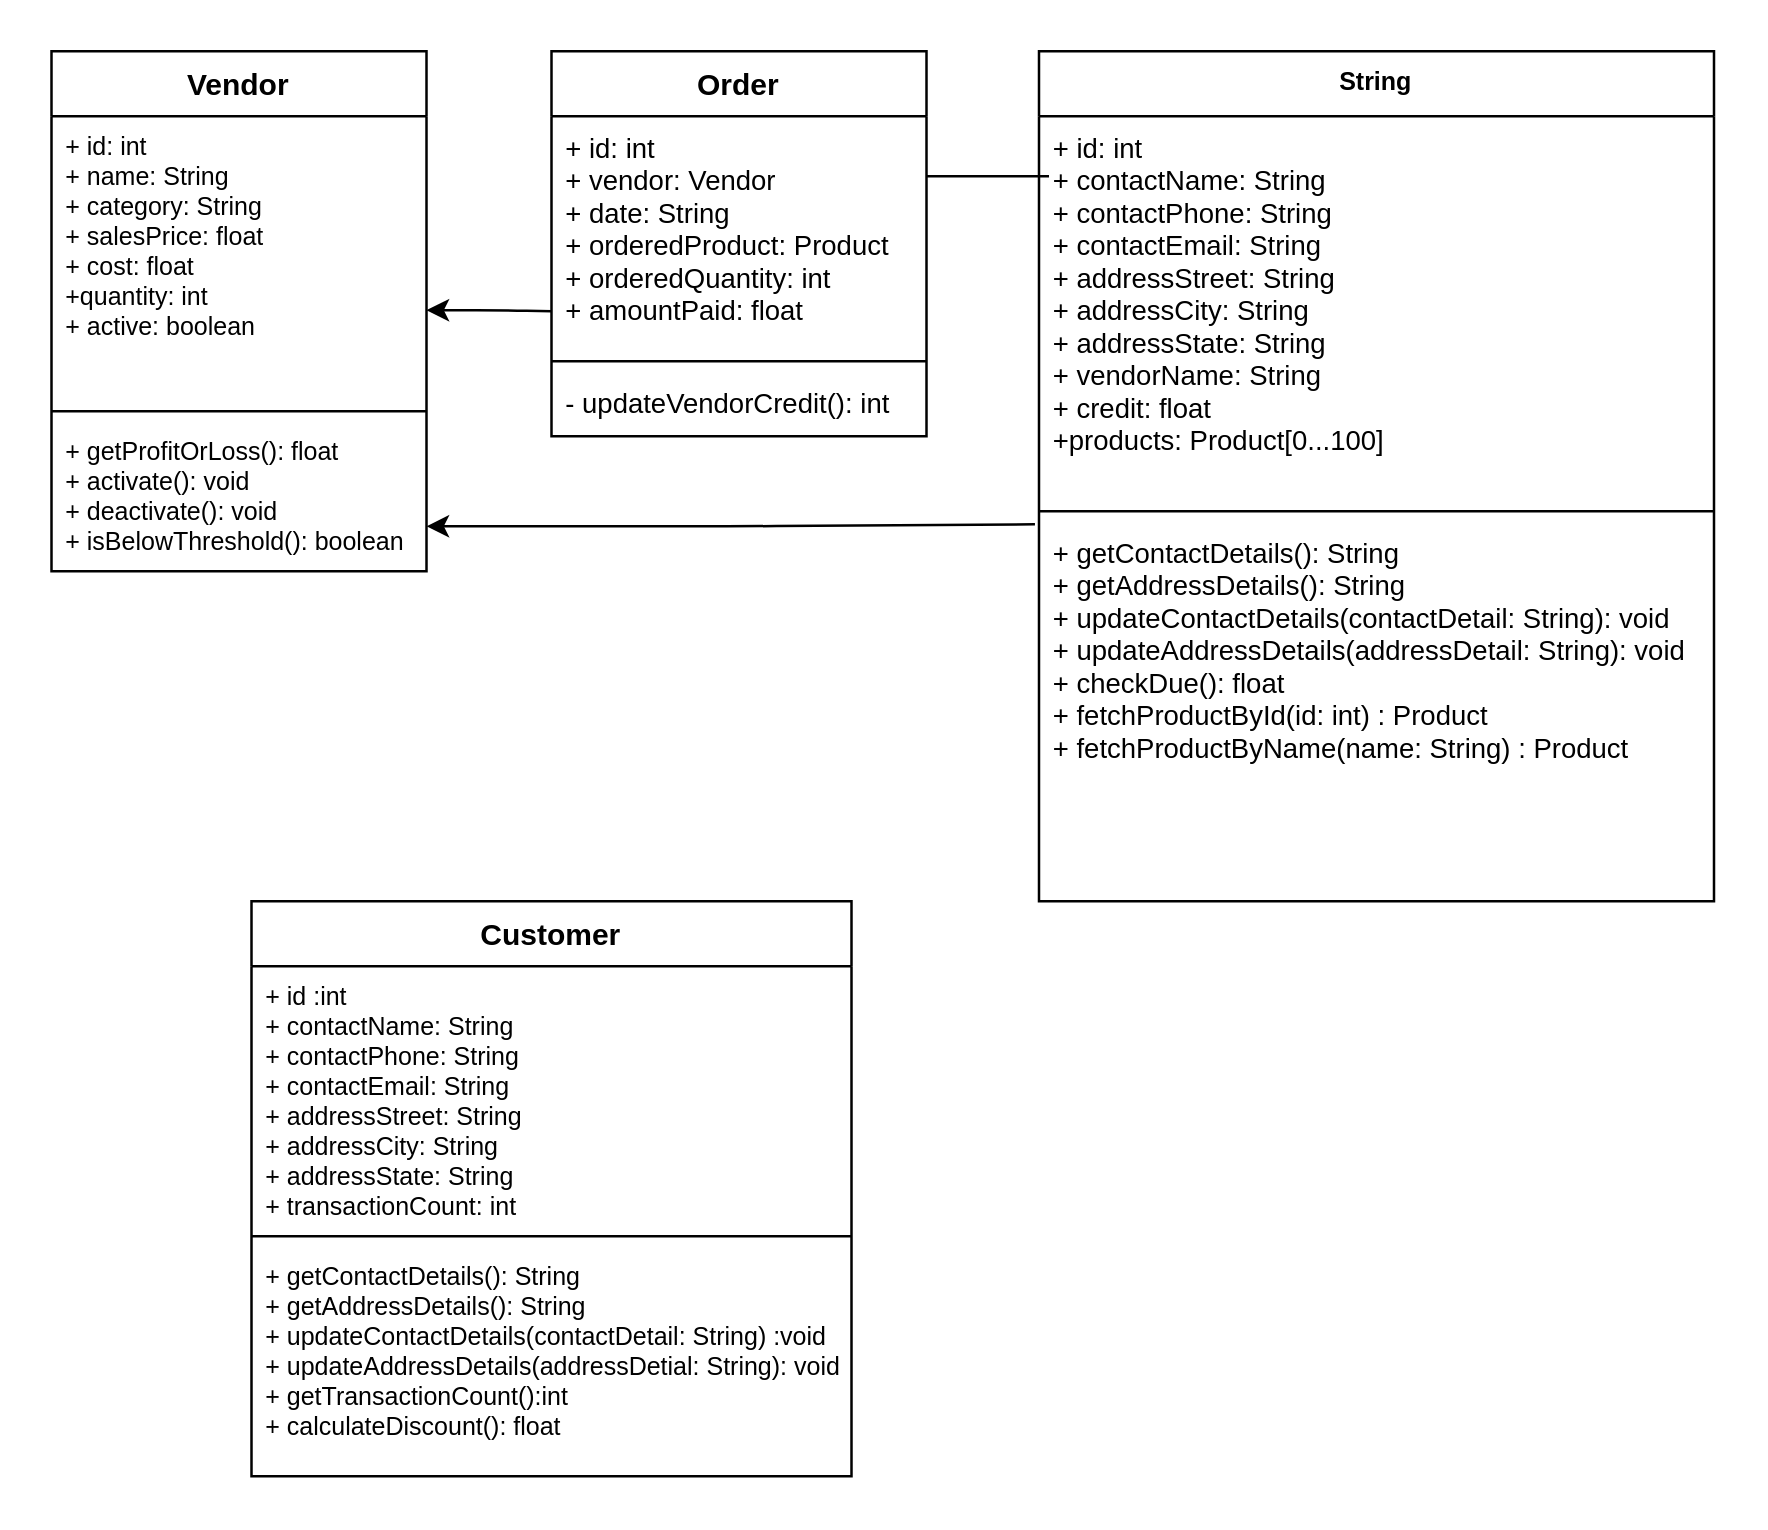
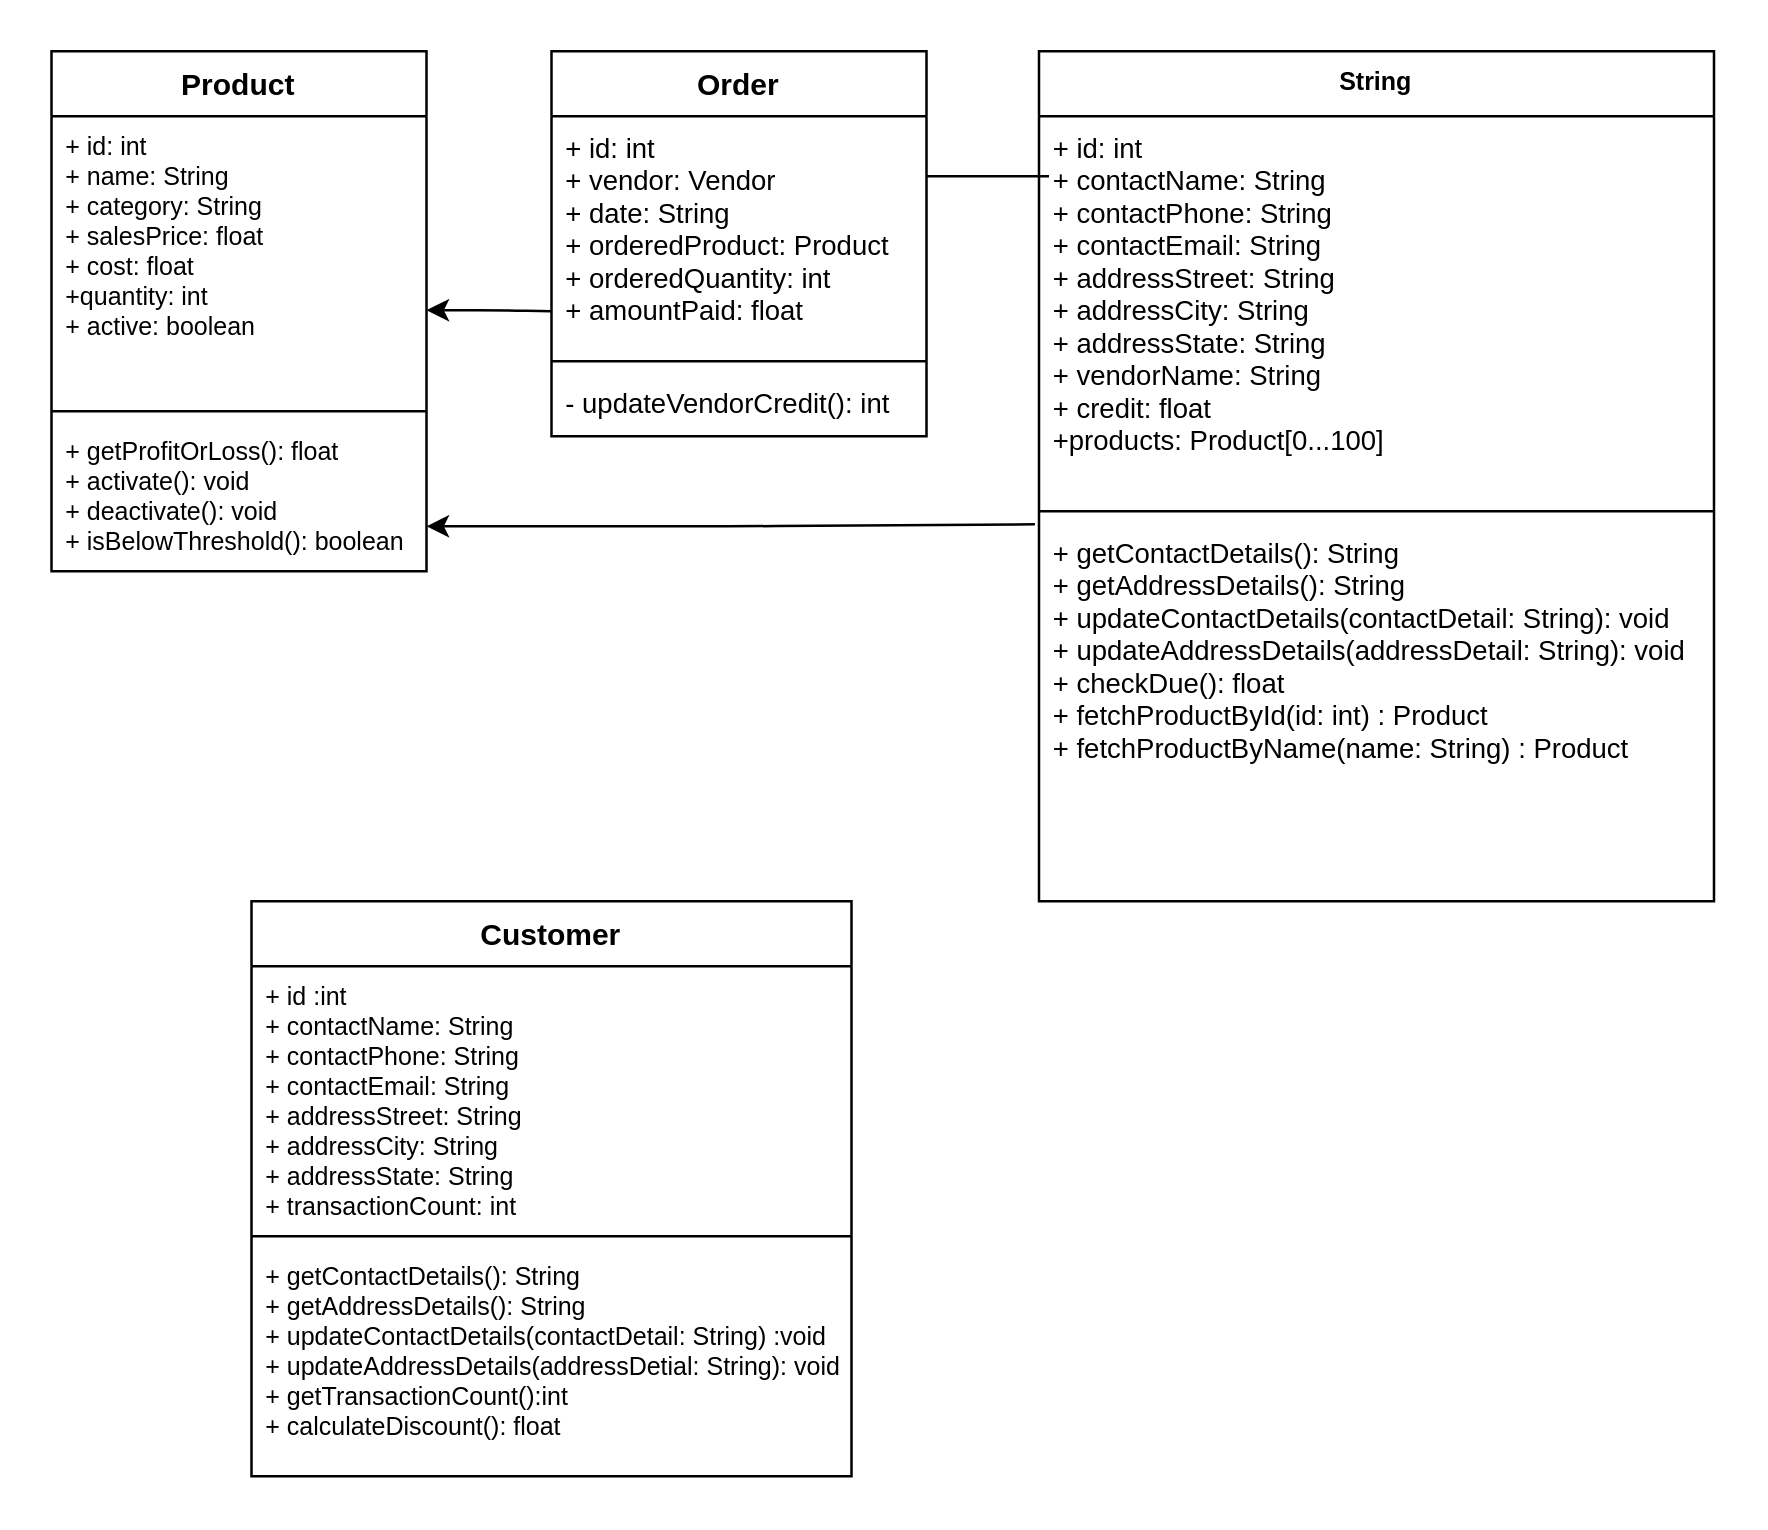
node "Vendor": label "Vendor" -> "Product"
